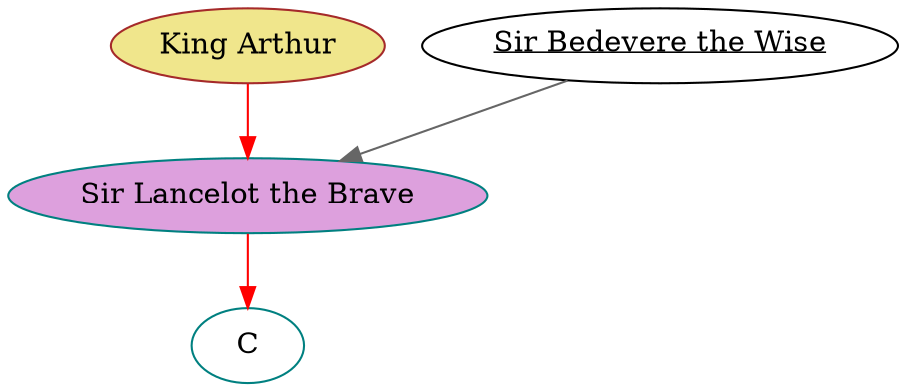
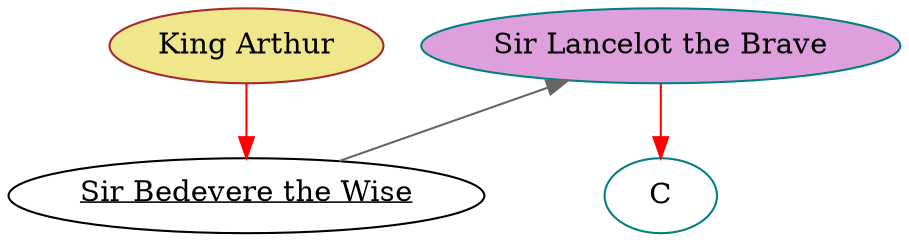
edge "King Arthur" -> "Sir Lancelot the Brave": now "King Arthur" -> "Sir Bedevere the Wise"
